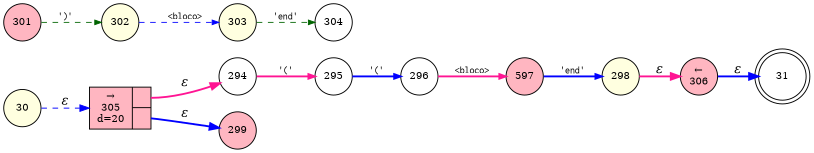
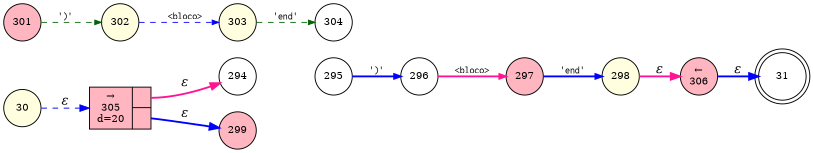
edge "295" -> "296": label "'('" -> "')'"
edge "294" -> "295": removed, label "'('"
node "597": label "597" -> "297"
